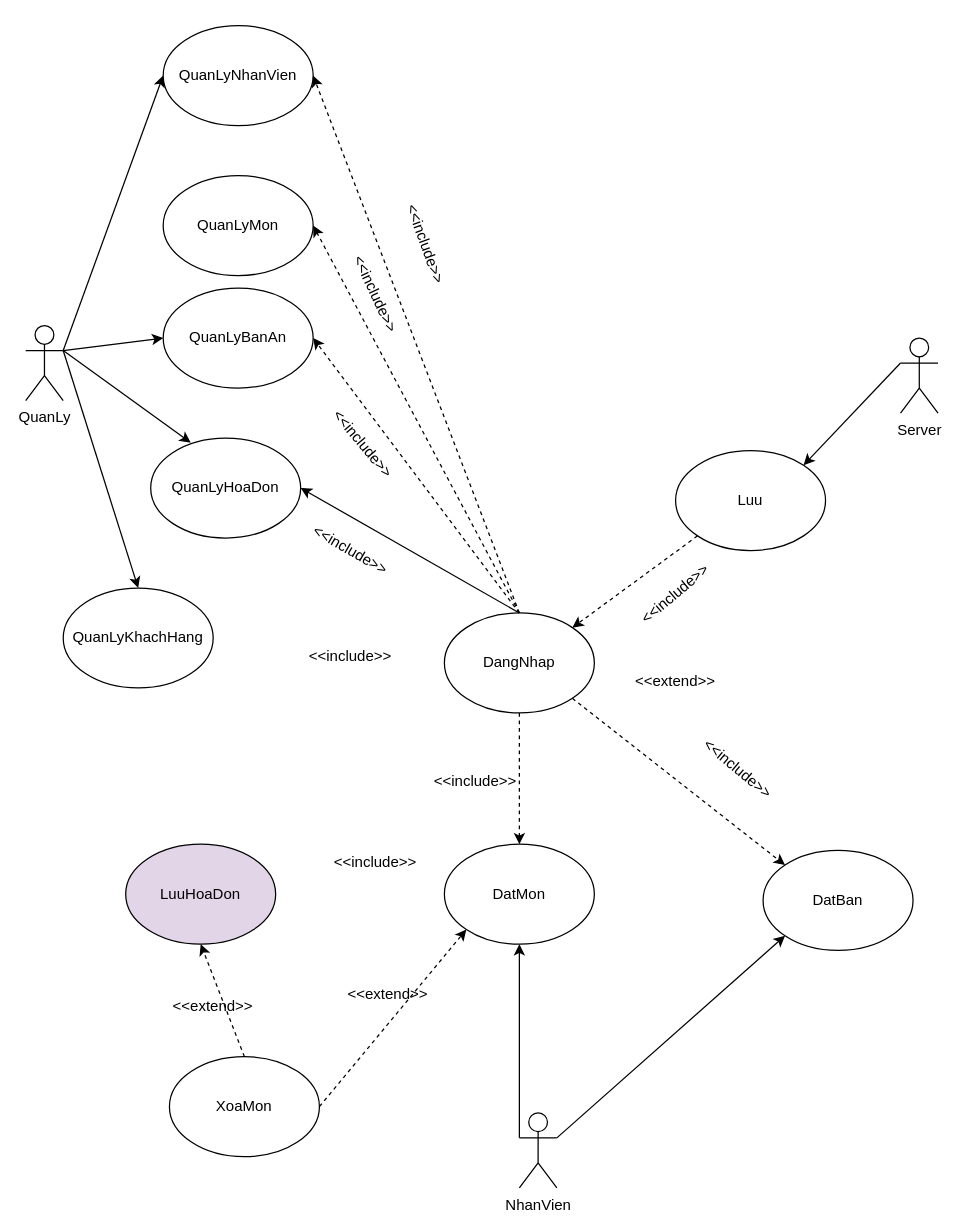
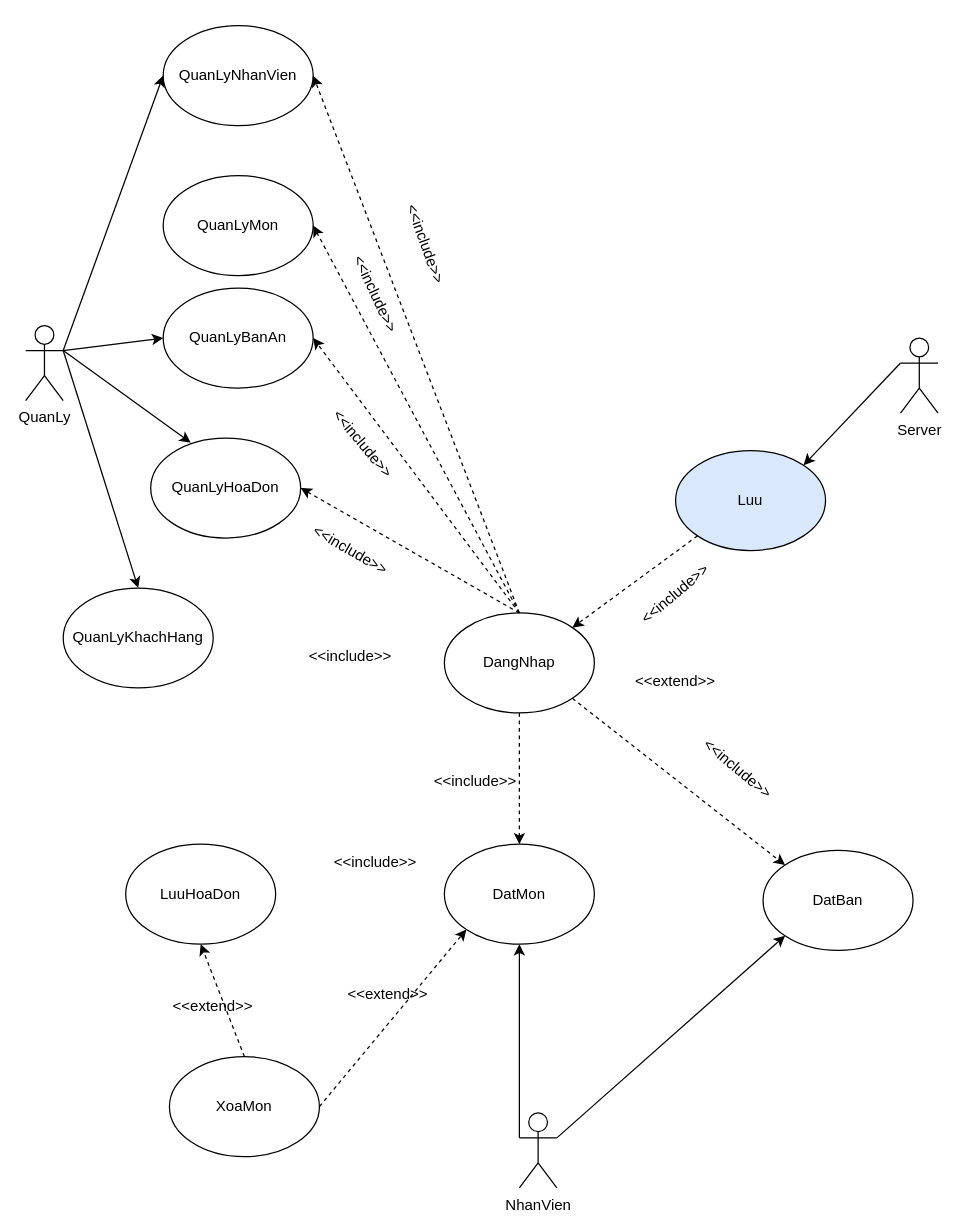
node "Luu": fillcolor #ffffff -> #dae8fc
edge "DangNhap" -> "QuanLyHoaDon": style solid -> dashed
node "LuuHoaDon": fillcolor #e1d5e7 -> #ffffff
